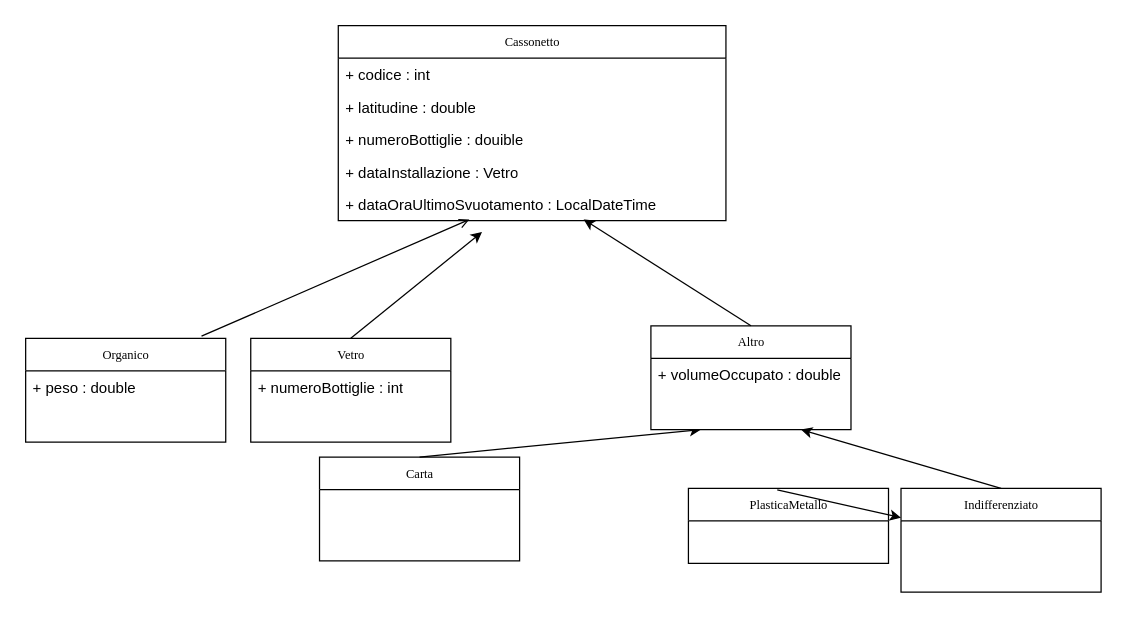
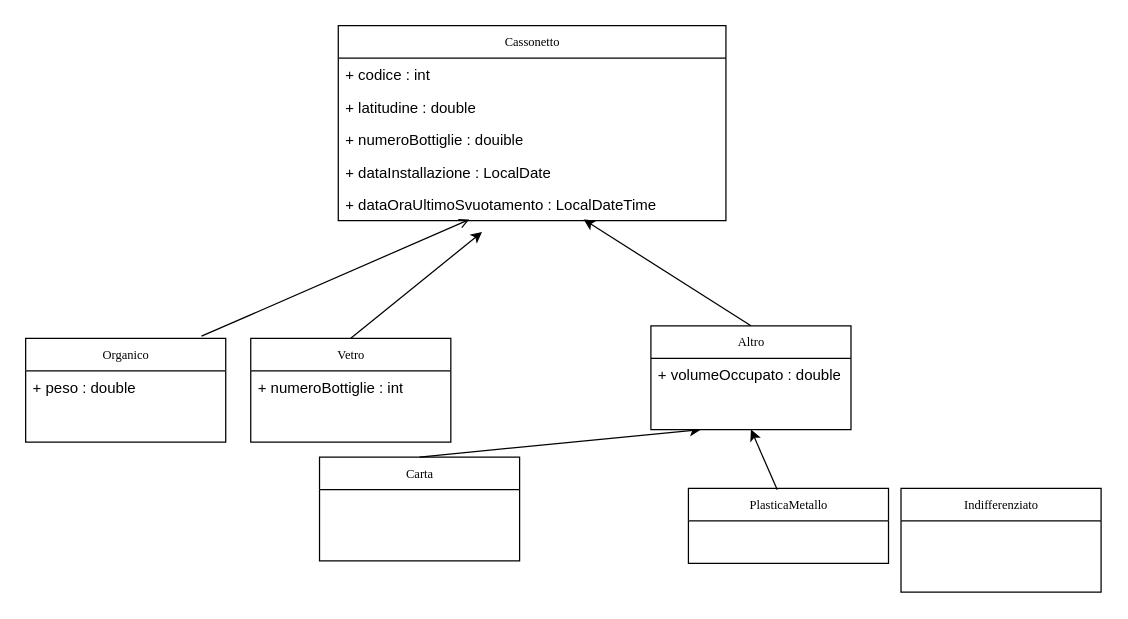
node "+ dataInstallazione : Vetro": label "+ dataInstallazione : Vetro" -> "+ dataInstallazione : LocalDate"
edge "Indifferenziato" -> "Altro": removed
edge "PlasticaMetallo" -> "Indifferenziato": now "PlasticaMetallo" -> "Altro"
